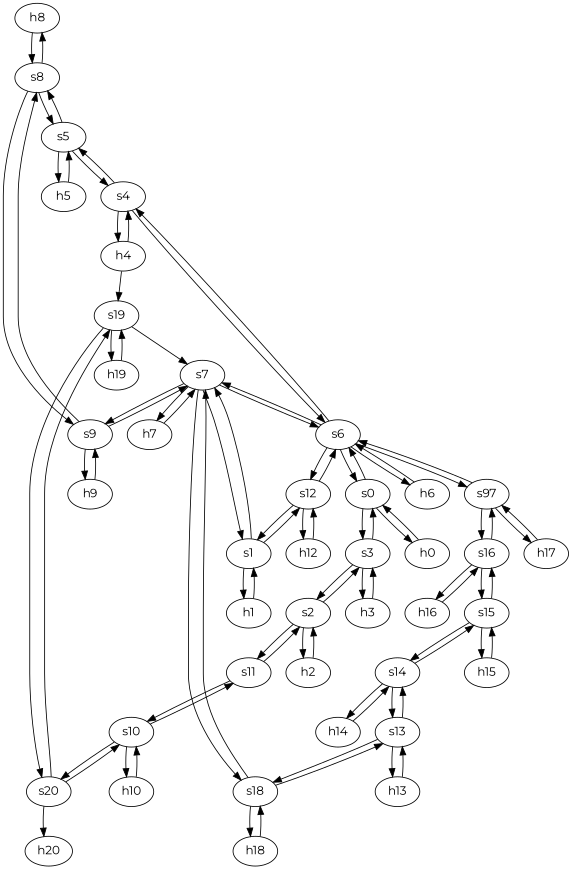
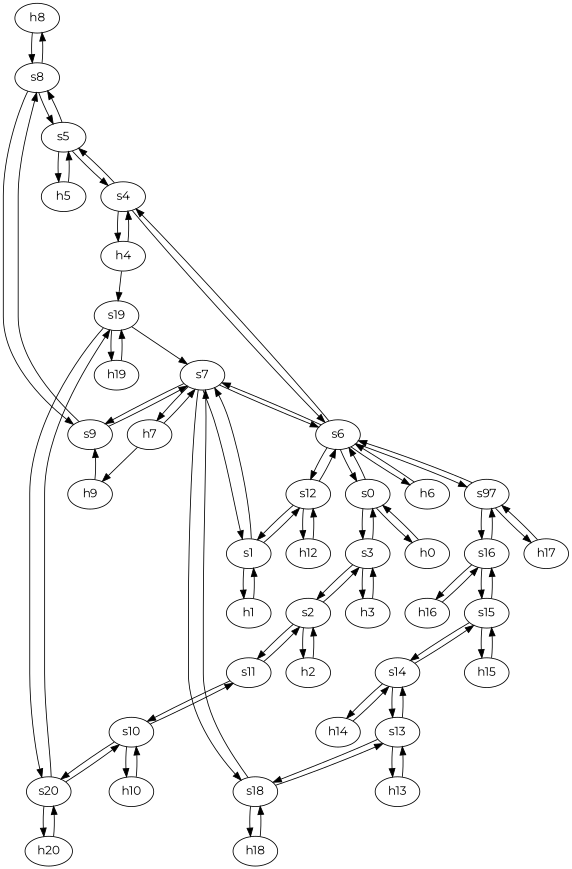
edge "s9" -> "h9": now "h7" -> "h9"
edge "h20" -> "s20": added
